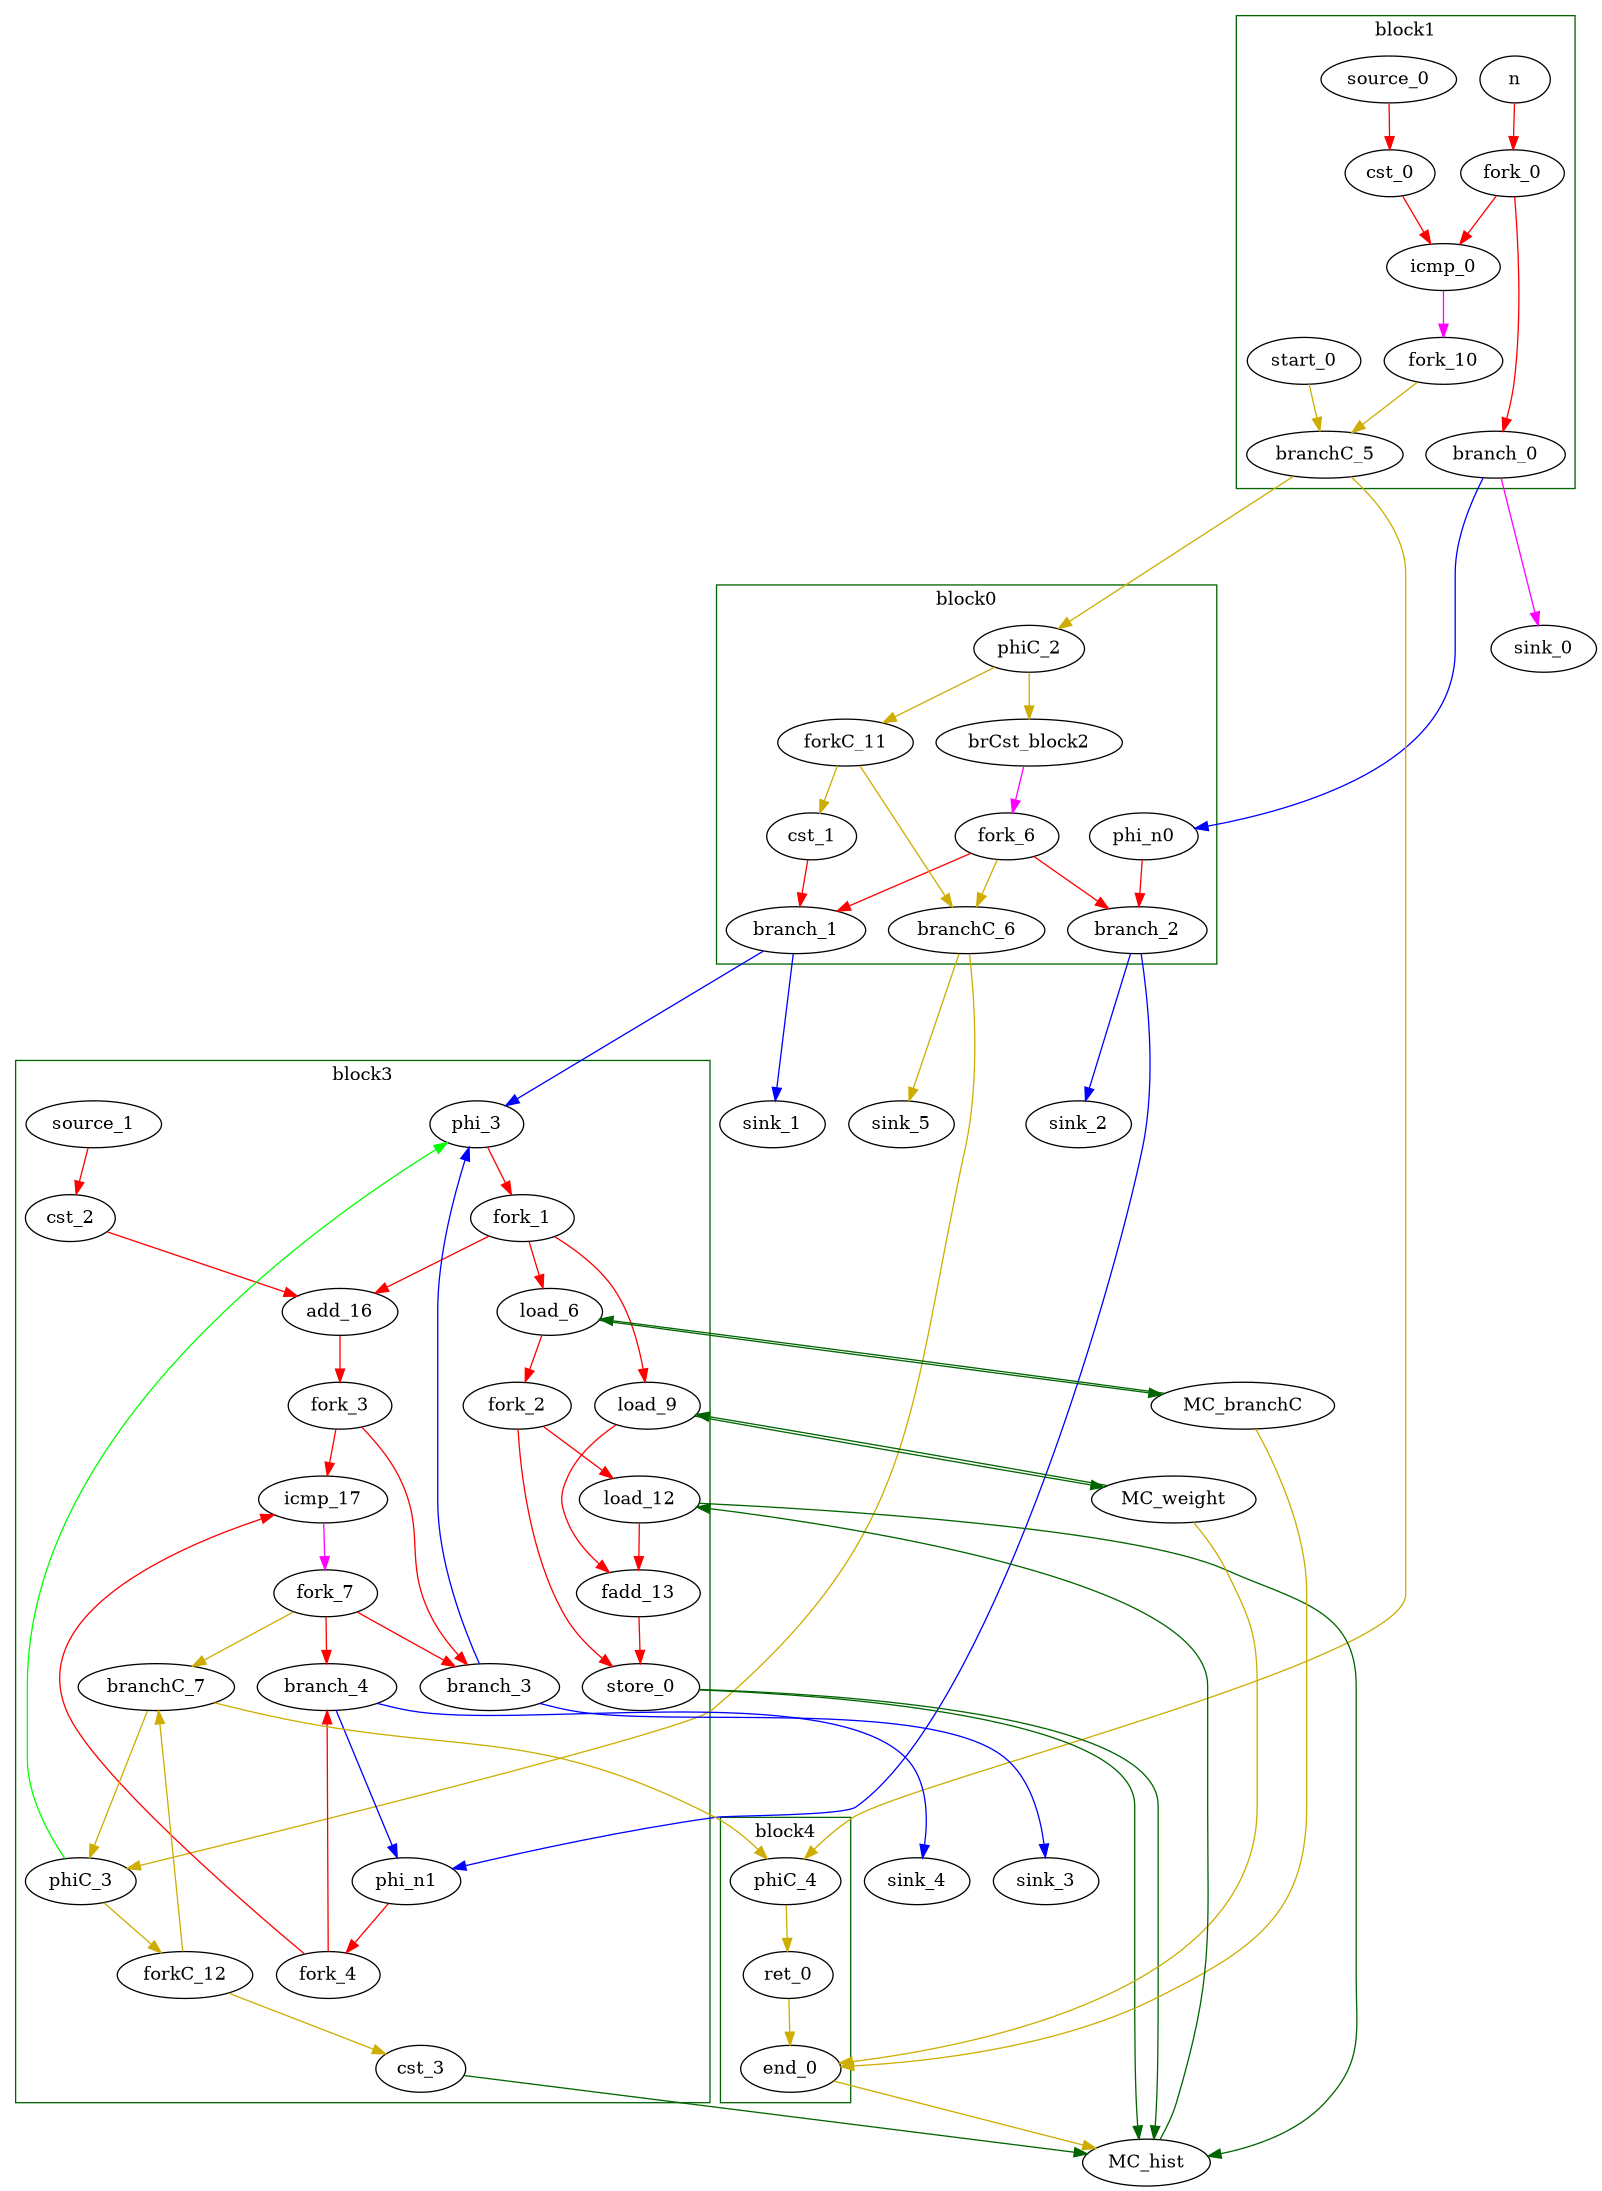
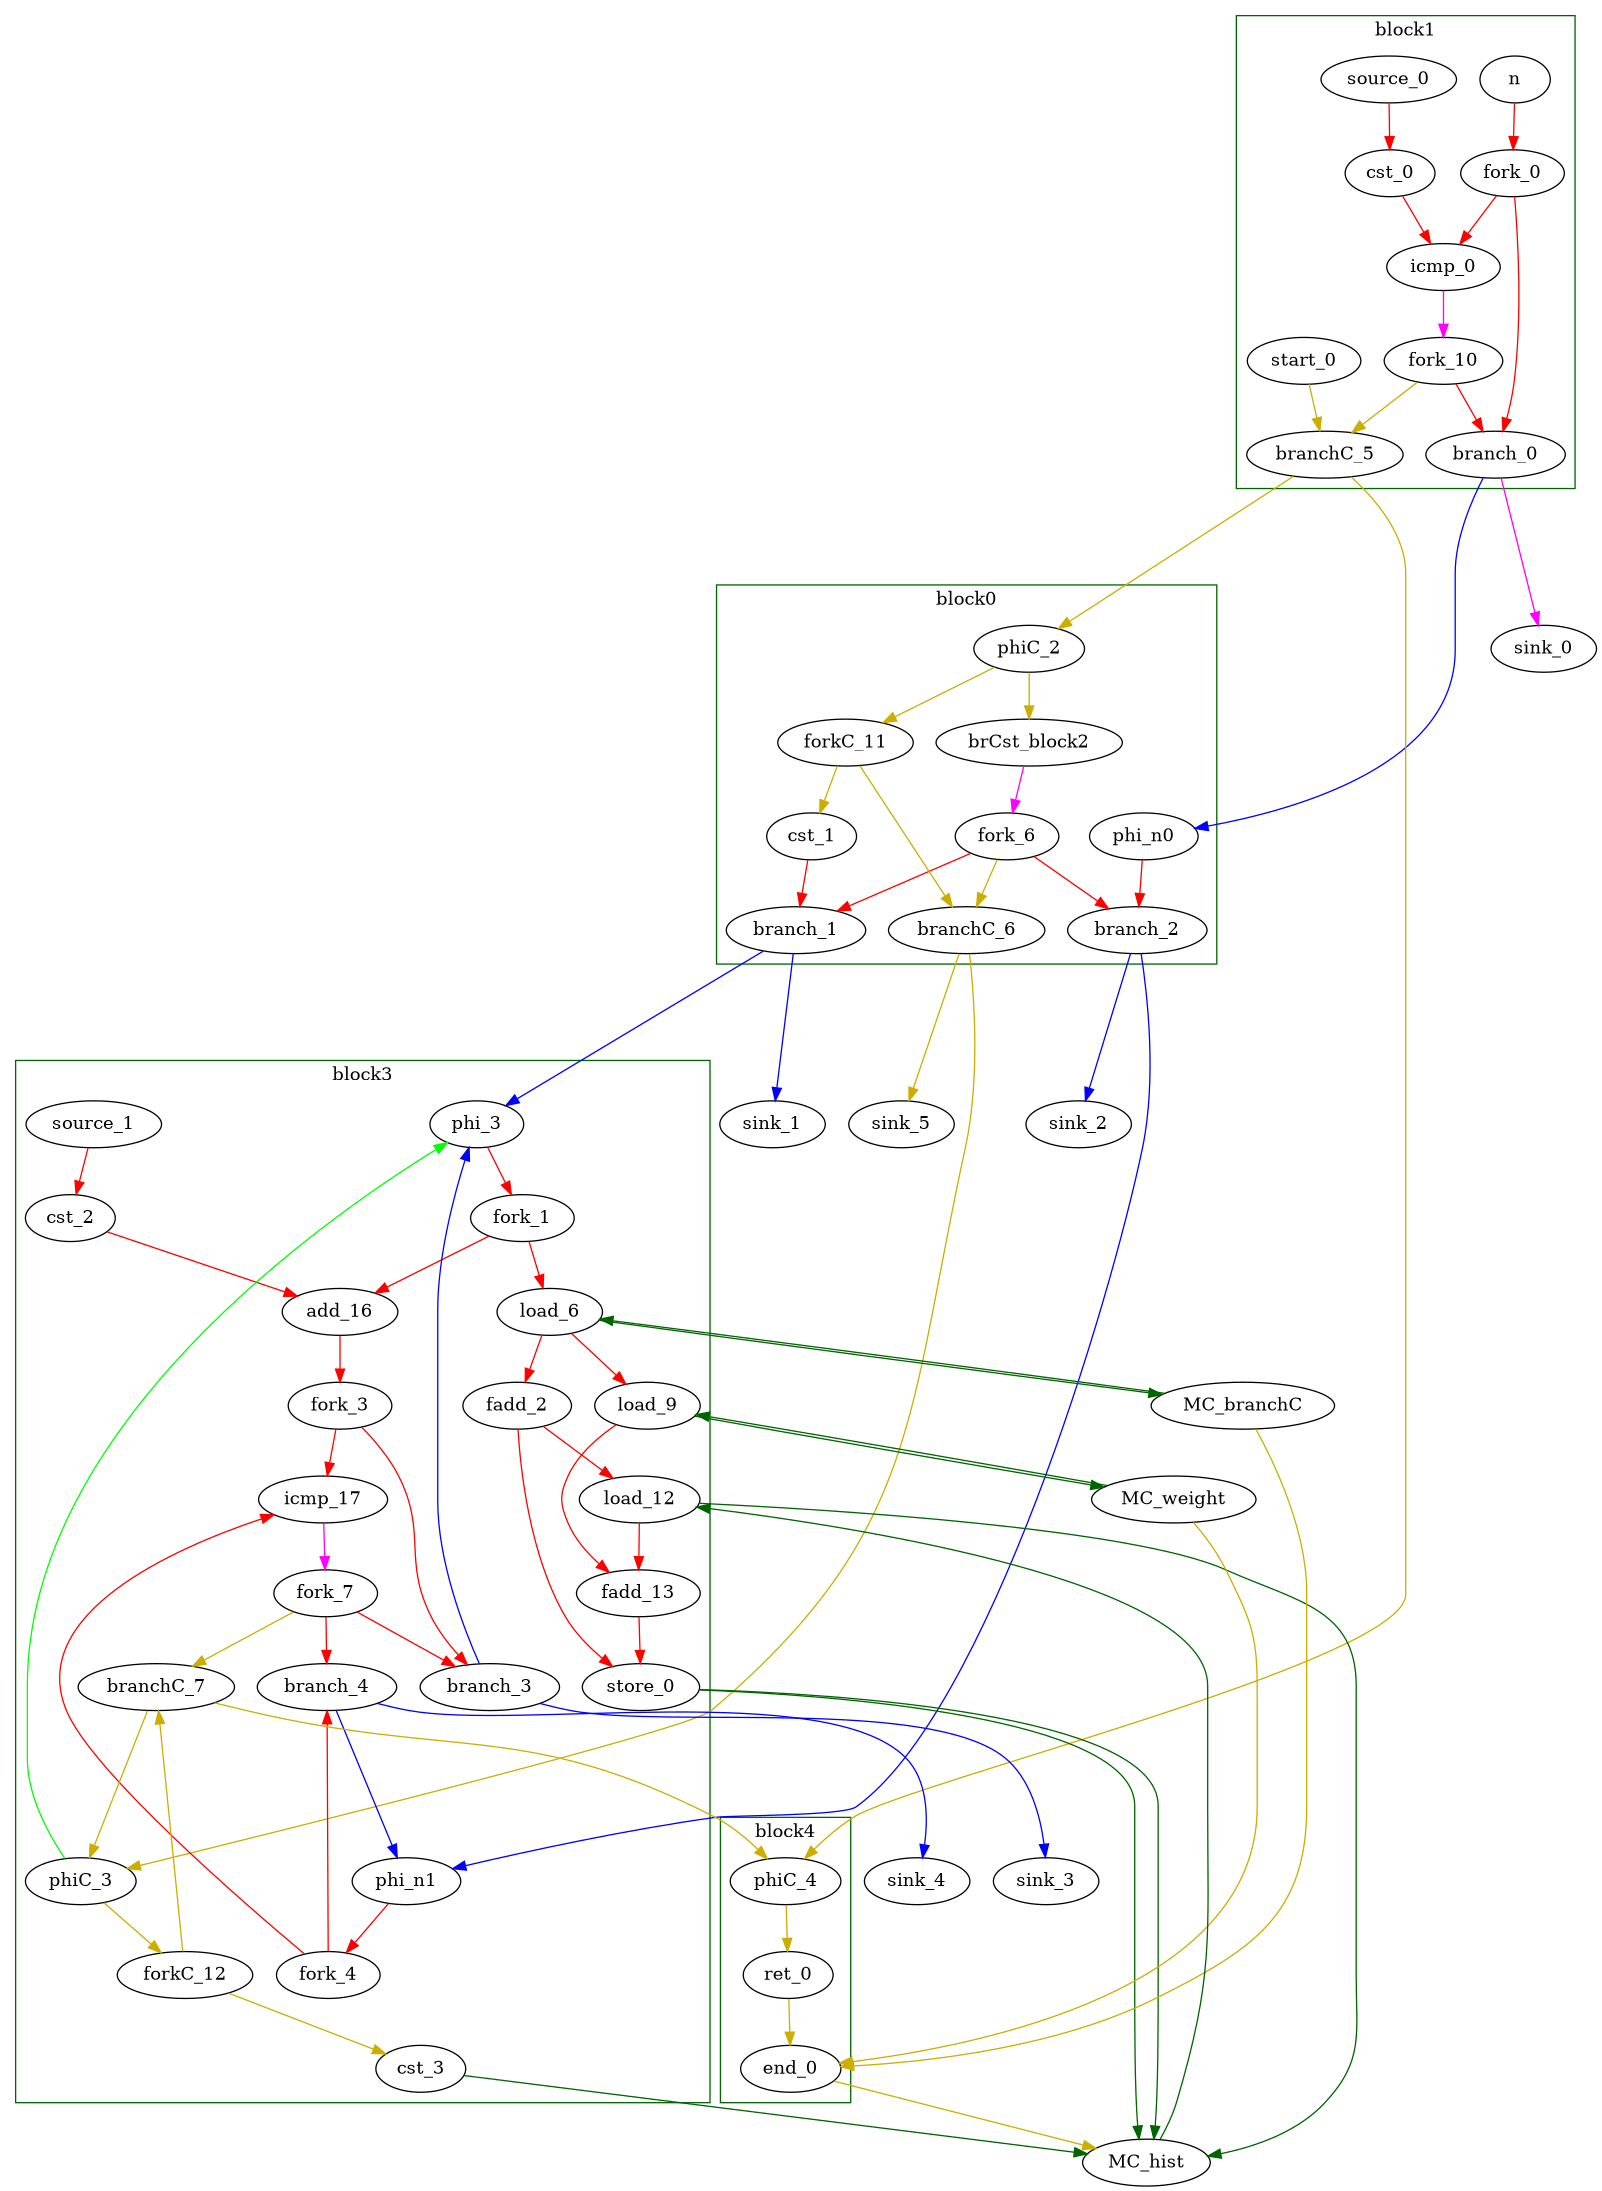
edge "fork_10" -> "branch_0": added
edge "fork_1" -> "load_9": now "load_6" -> "load_9"
node "fork_2": label "fork_2" -> "fadd_2"
